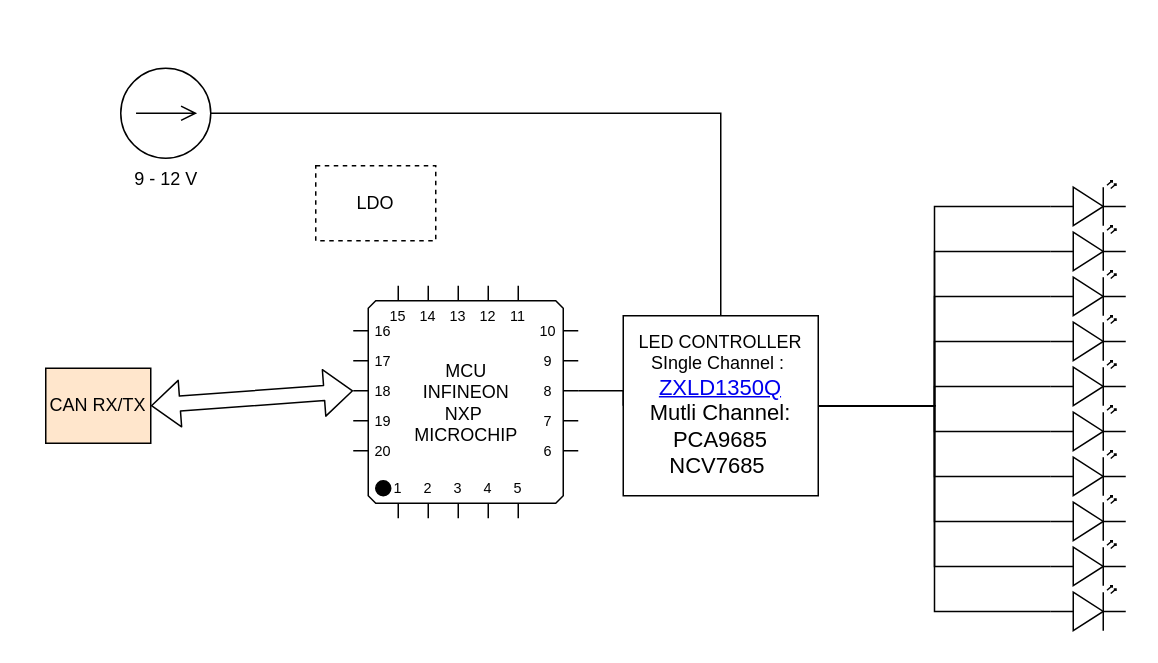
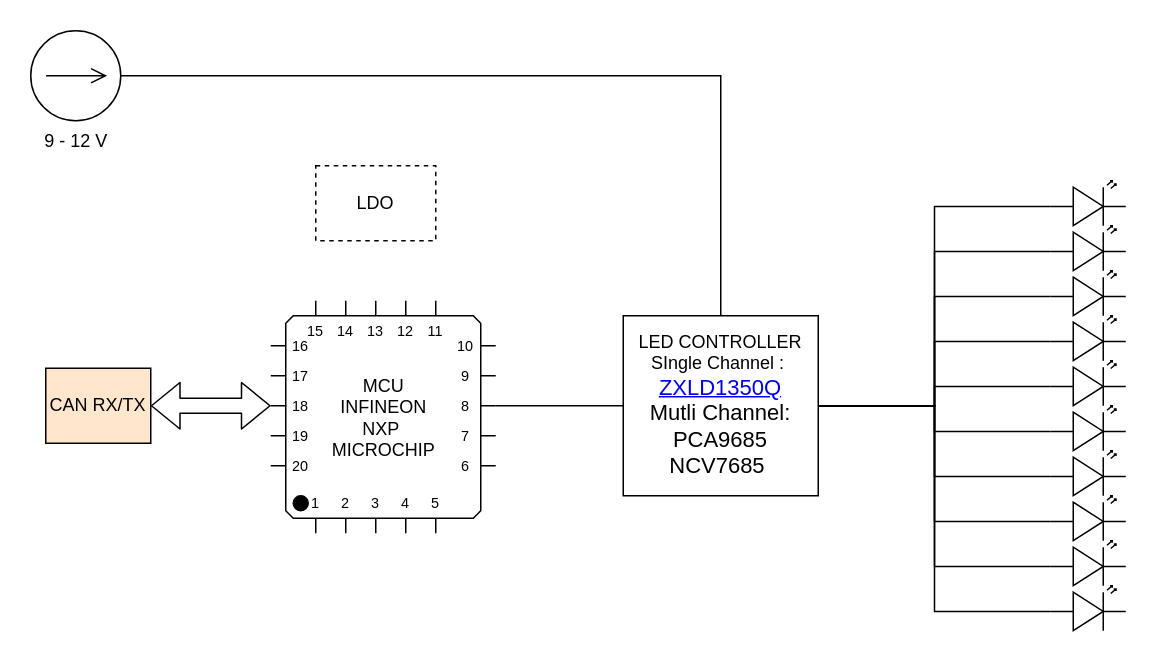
node "9 - 12 V": moved (166, 113) -> (76, 76)
node "MCU INFINEON NXP MICROCHIP": moved (466, 402) -> (383, 417)
